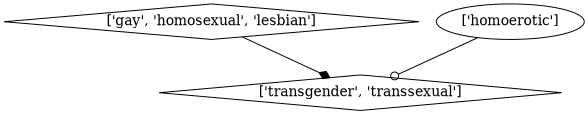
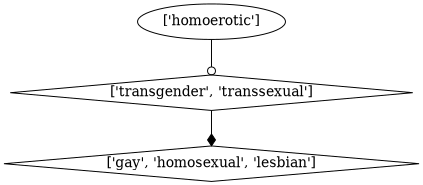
edge "['gay', 'homosexual', 'lesbian']" -> "['transgender', 'transsexual']": reversed
